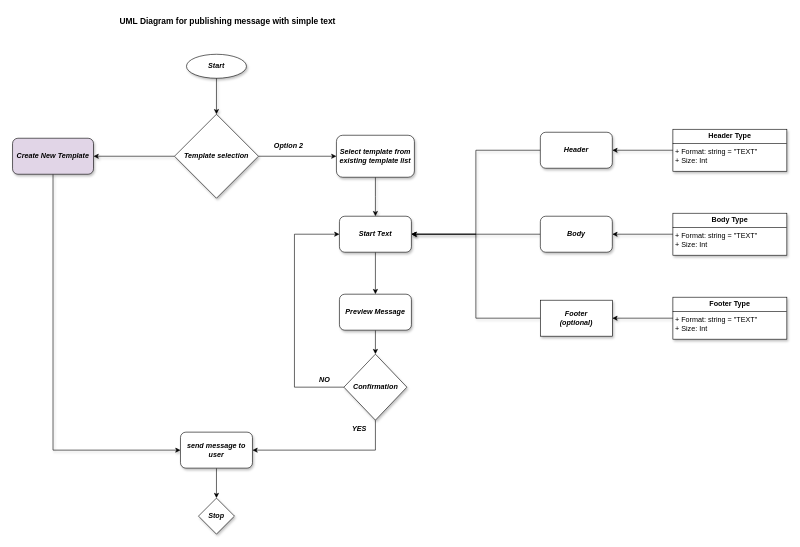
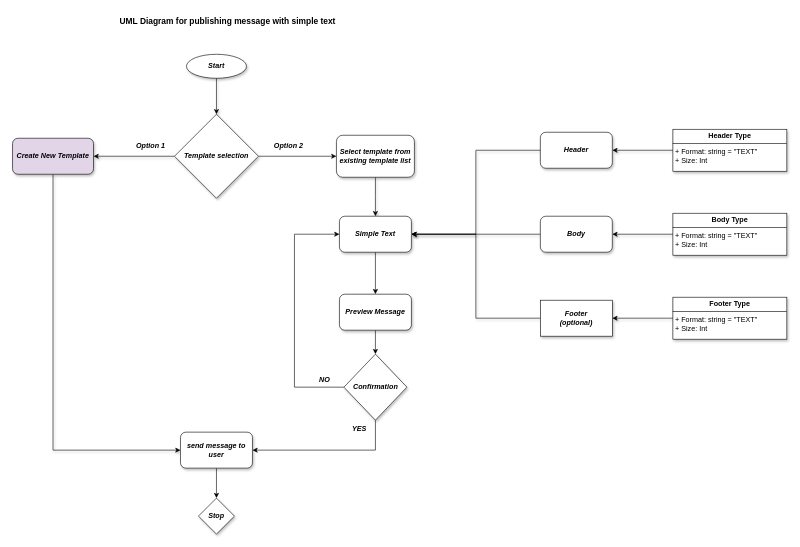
node "Option 1": added
node "Start Text": label "Start Text" -> "Simple Text"
